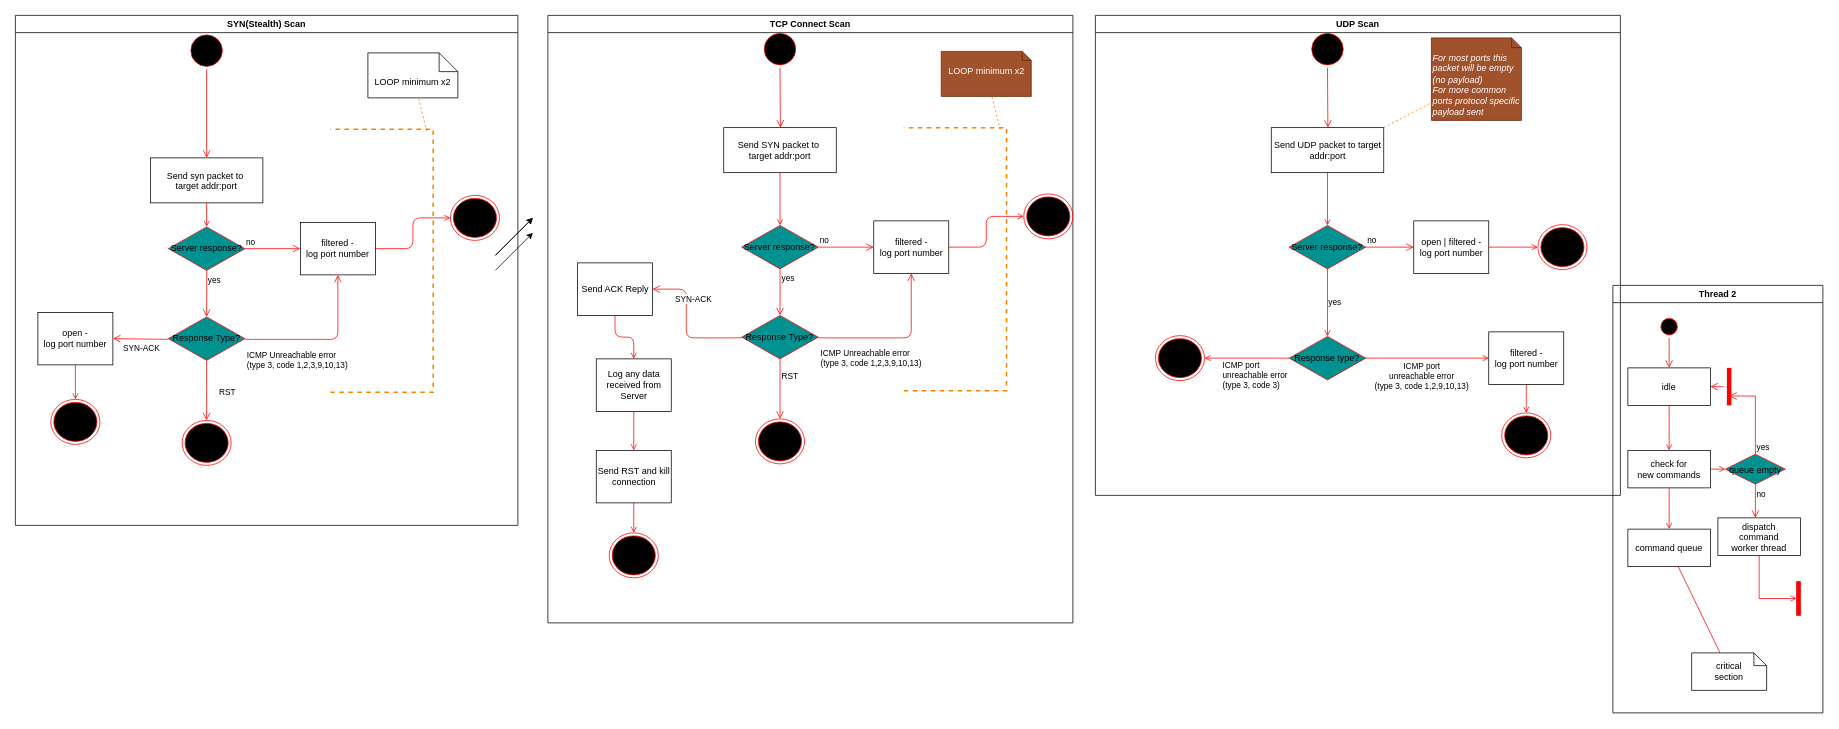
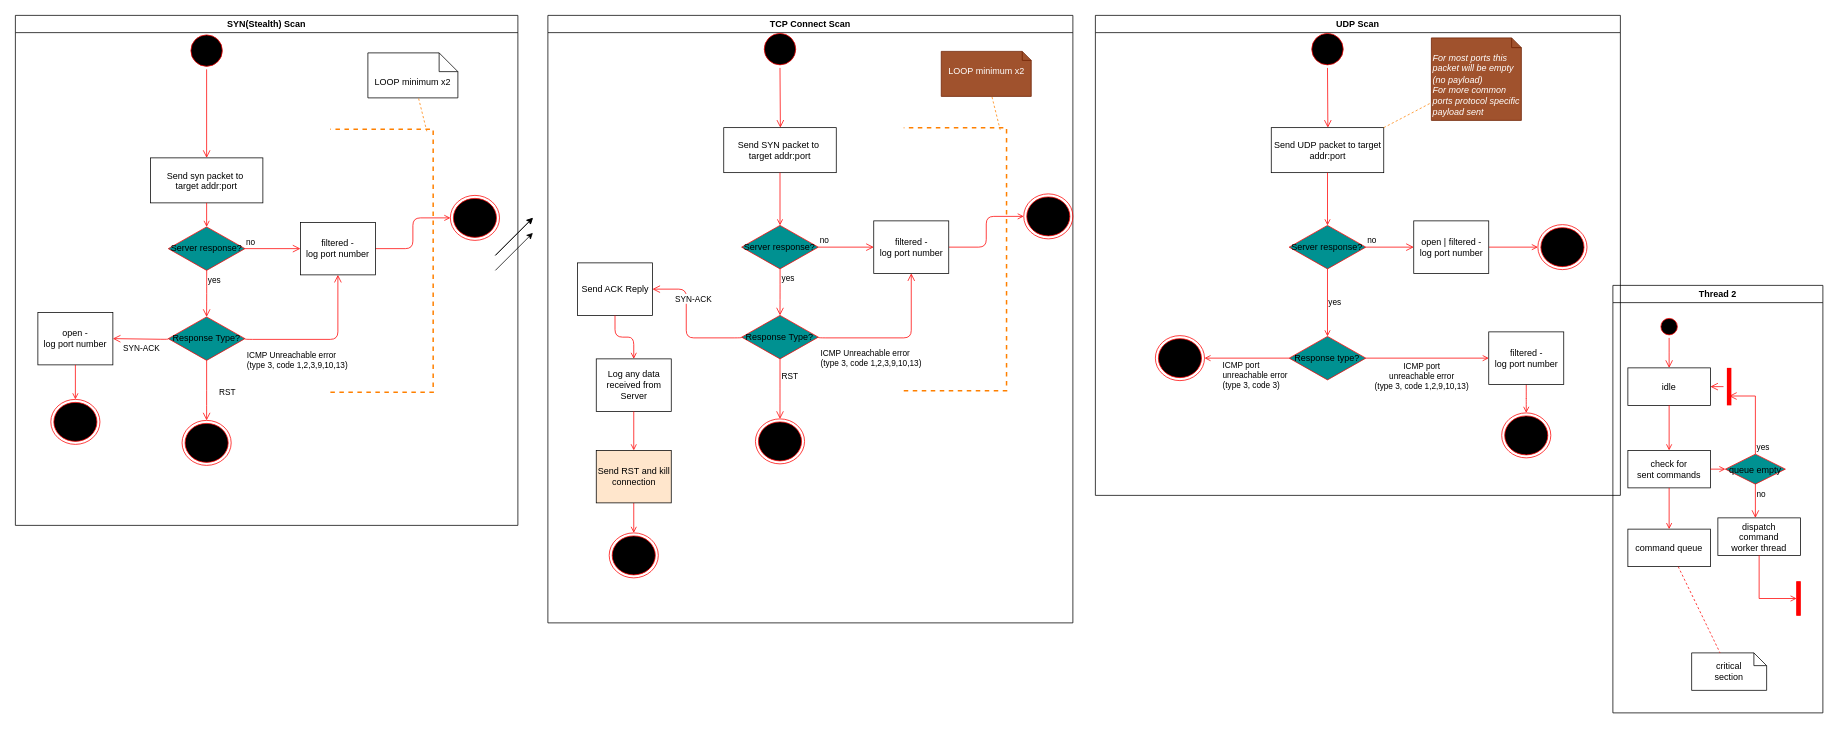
node "check for new commands": label "check for new commands" -> "check for sent commands"
node "Send RST and kill connection": fillcolor #ffffff -> #ffe6cc
edge "command queue" -- "critical section": style solid -> dashed
